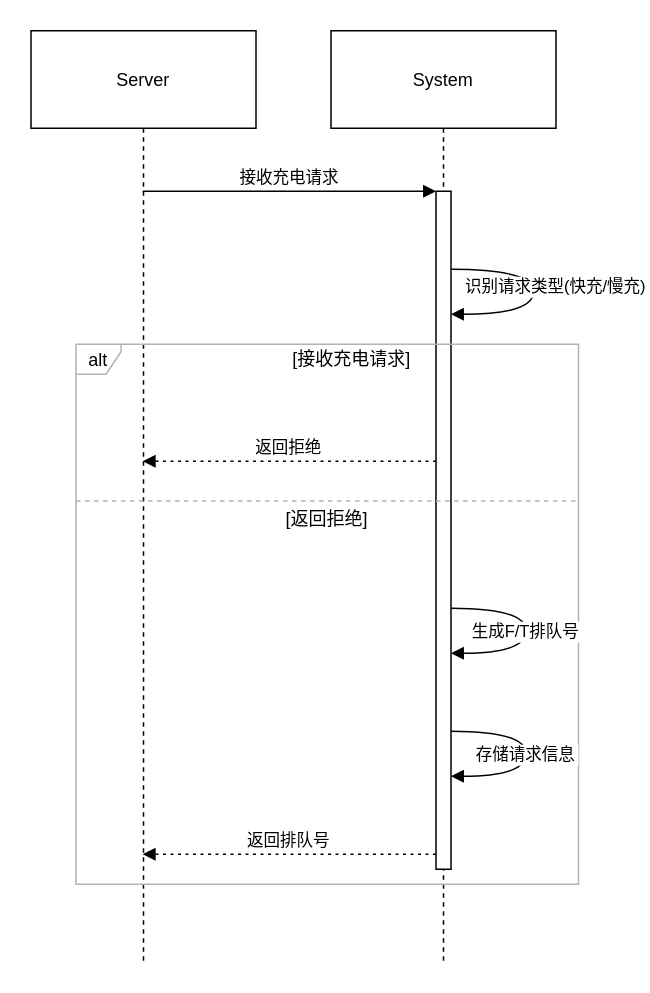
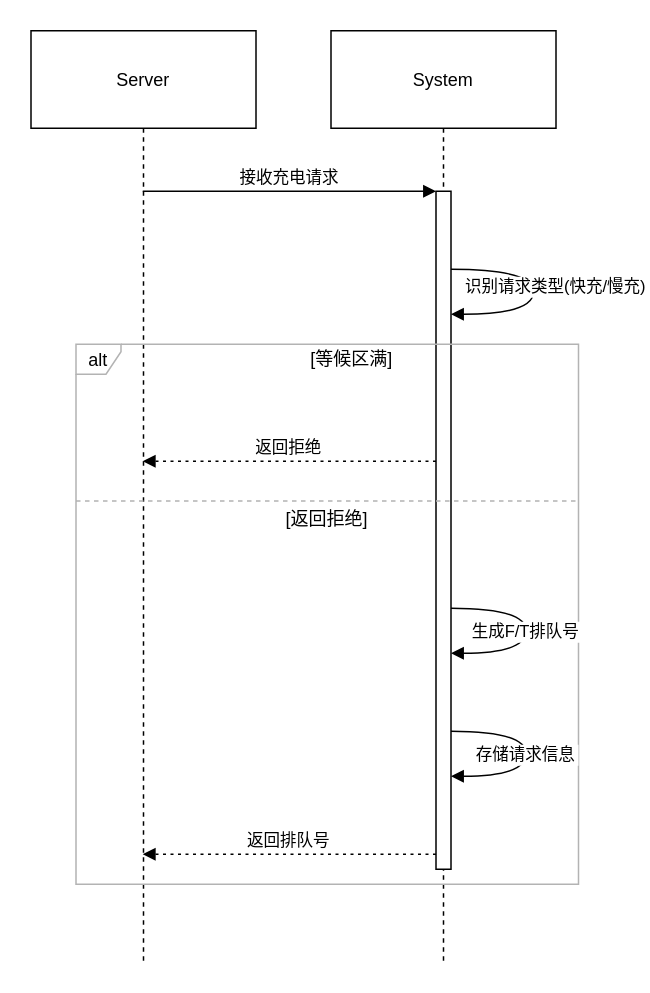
node "[接收充电请求]": label "[接收充电请求]" -> "[等候区满]"
